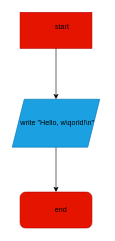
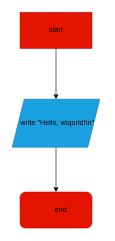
node "start": moved (62, 27) -> (56, 30)
